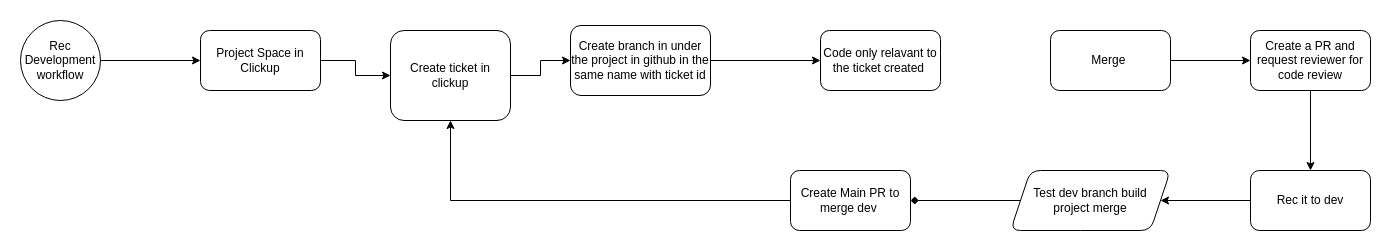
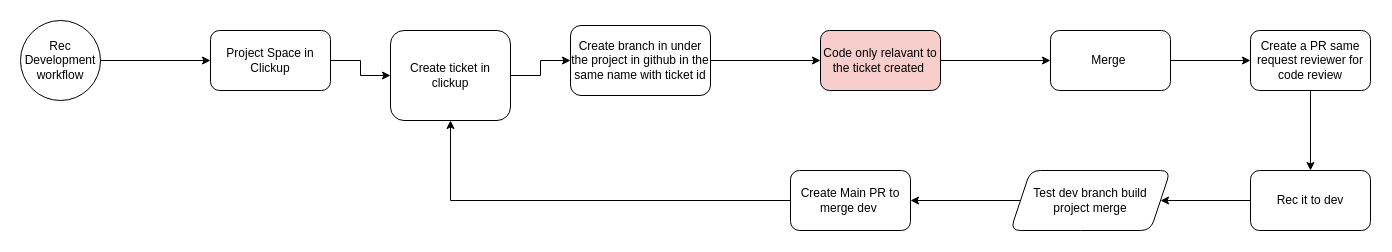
node "Project Space in Clickup": moved (261, 61) -> (271, 61)
node "Code only relavant to the ticket created": fillcolor #ffffff -> #f8cecc
edge "Code only relavant to the ticket created" -> "Merge": added
node "Create a PR and request reviewer for code review": label "Create a PR and request reviewer for code review" -> "Create a PR same request reviewer for code review"
edge "Test dev branch build project merge" -> "Create Main PR to merge dev": arrowhead diamond -> classic
